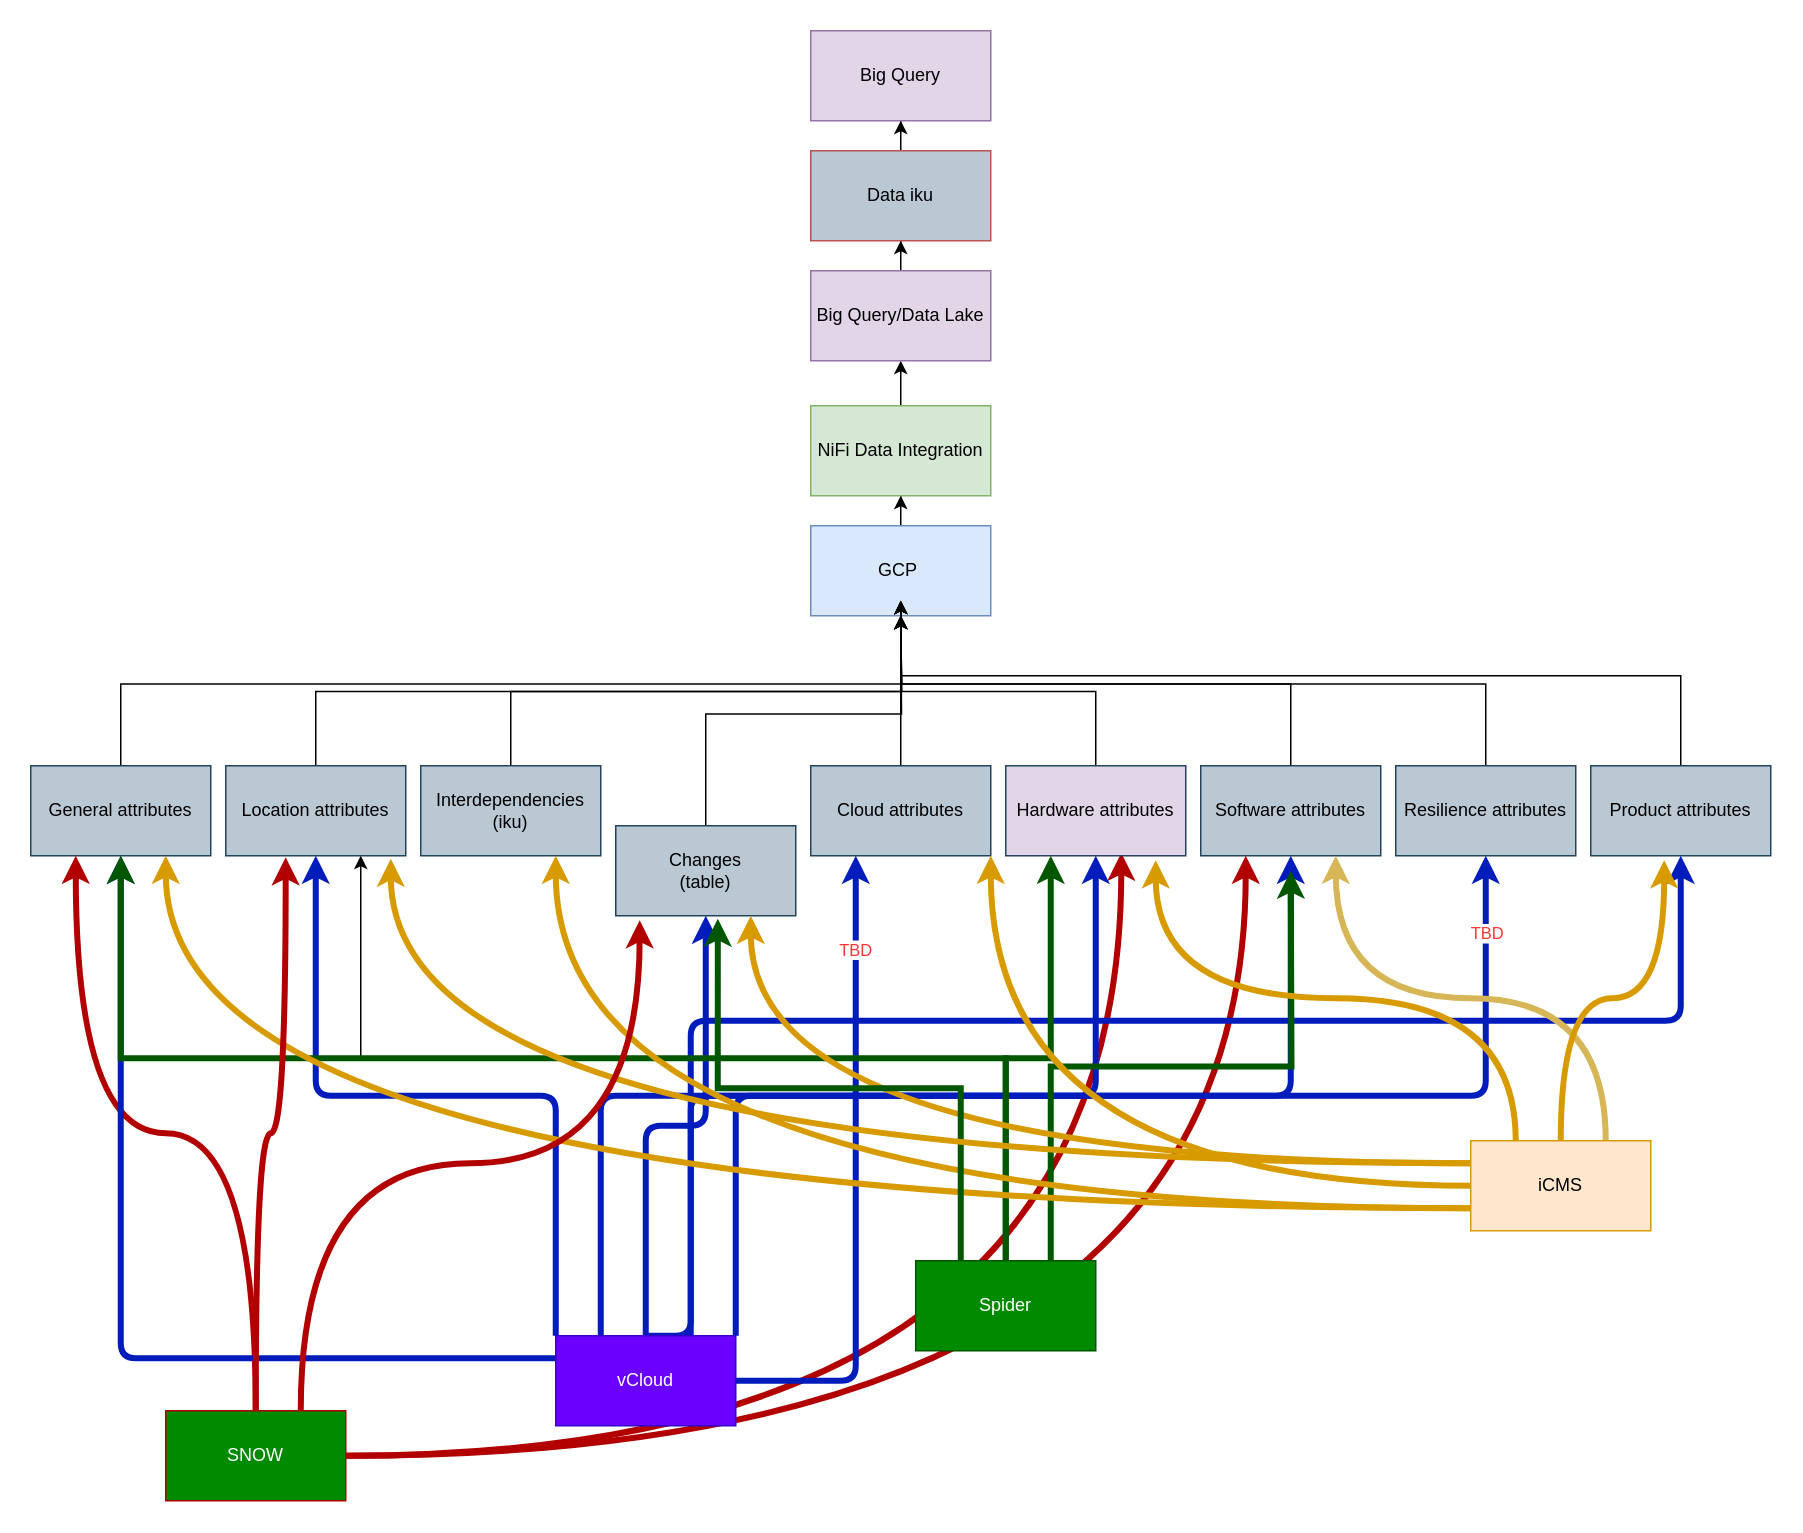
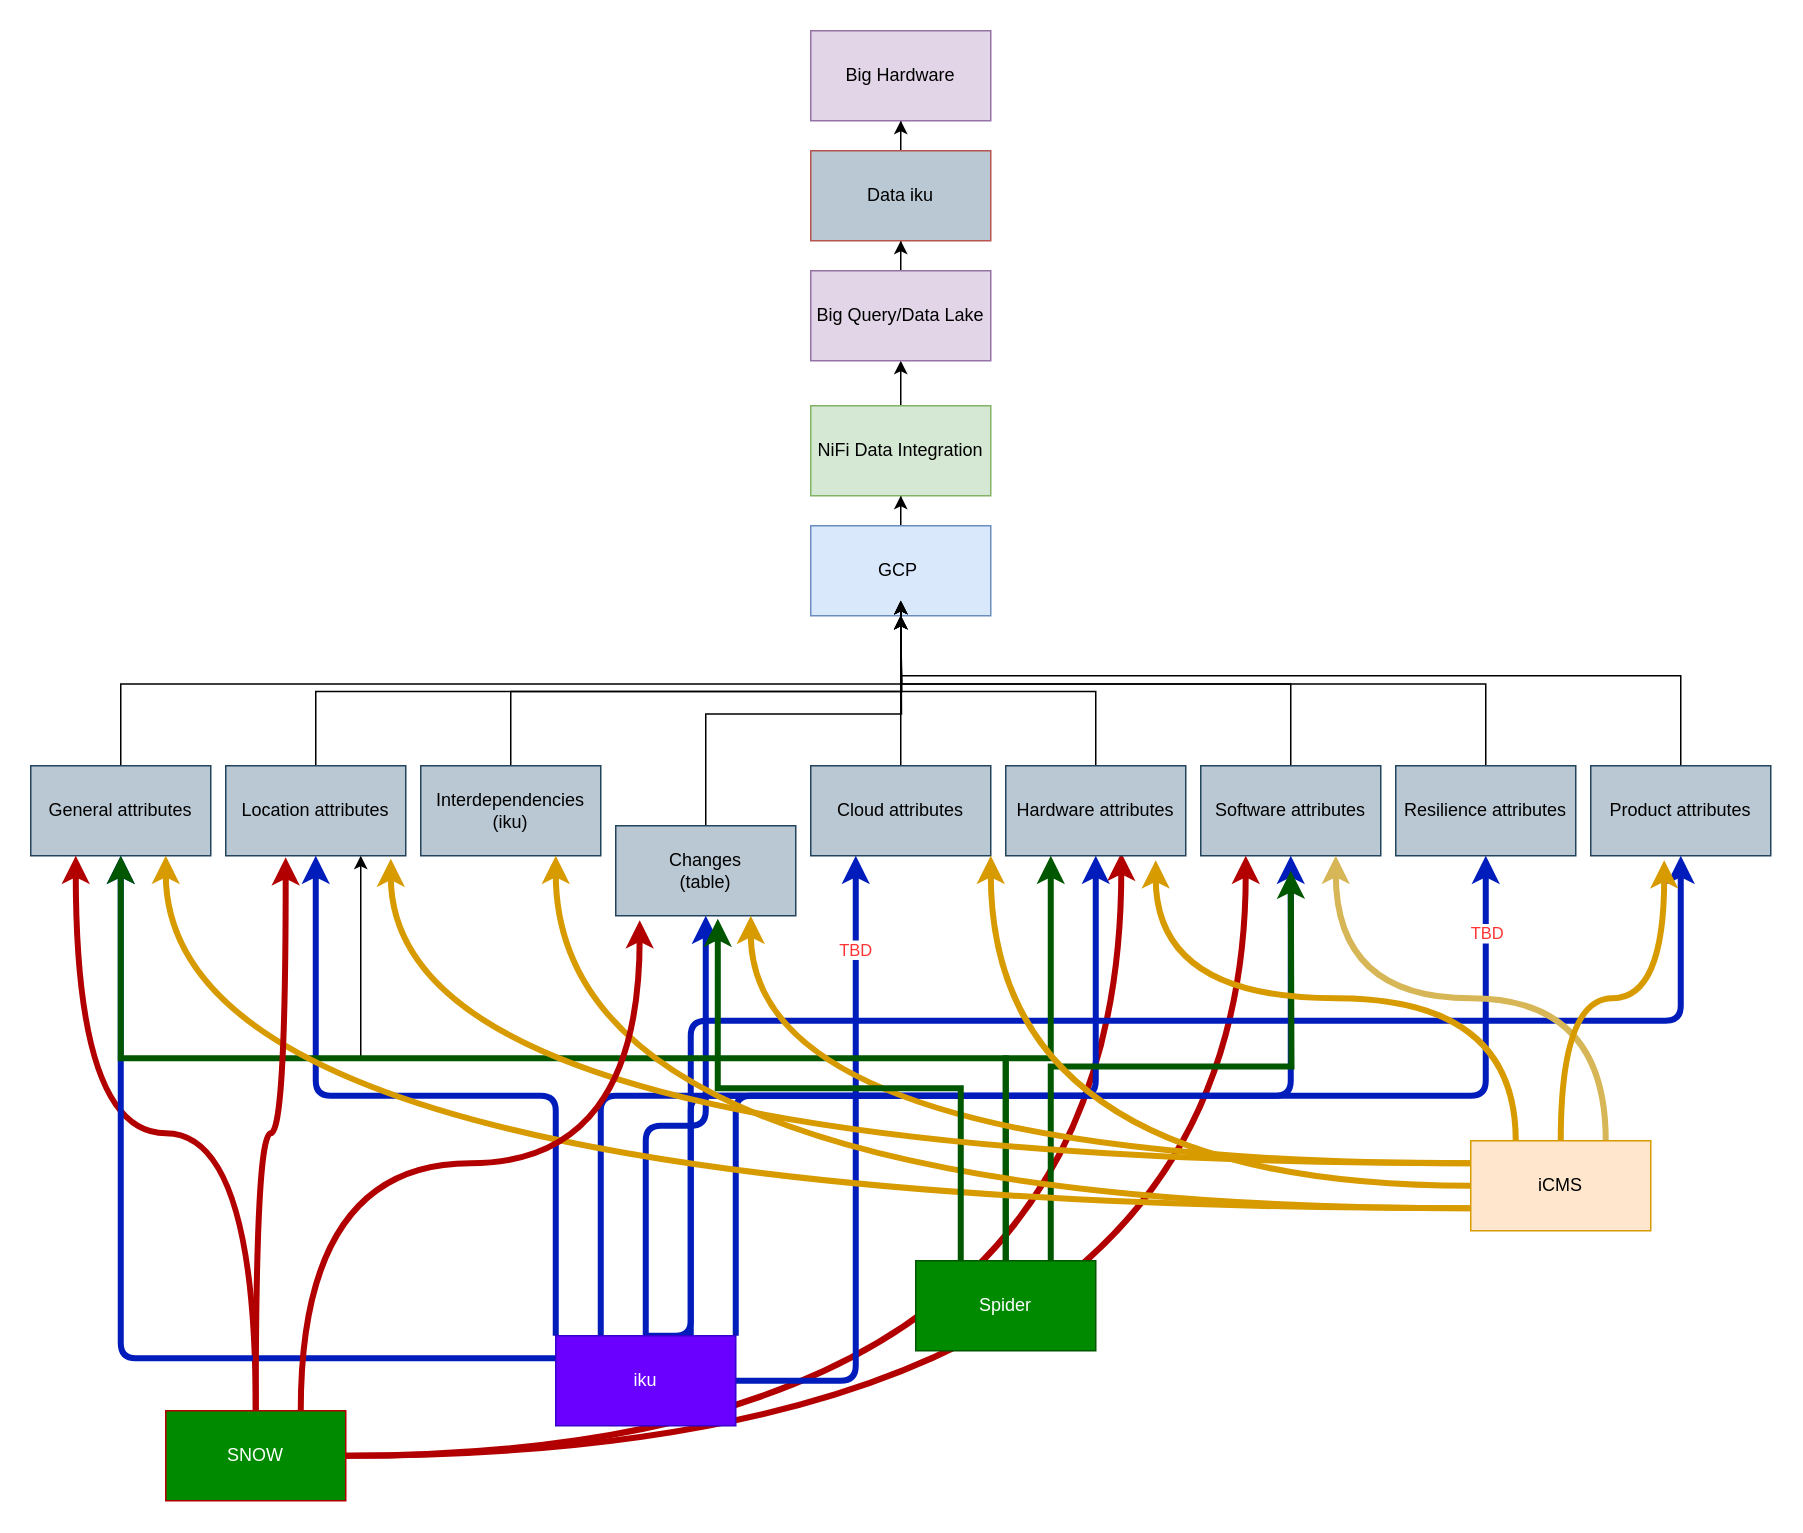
node "Big Query": label "Big Query" -> "Big Hardware"
node "Hardware attributes": fillcolor #e1d5e7 -> #bac8d3
node "vCloud": label "vCloud" -> "iku"
